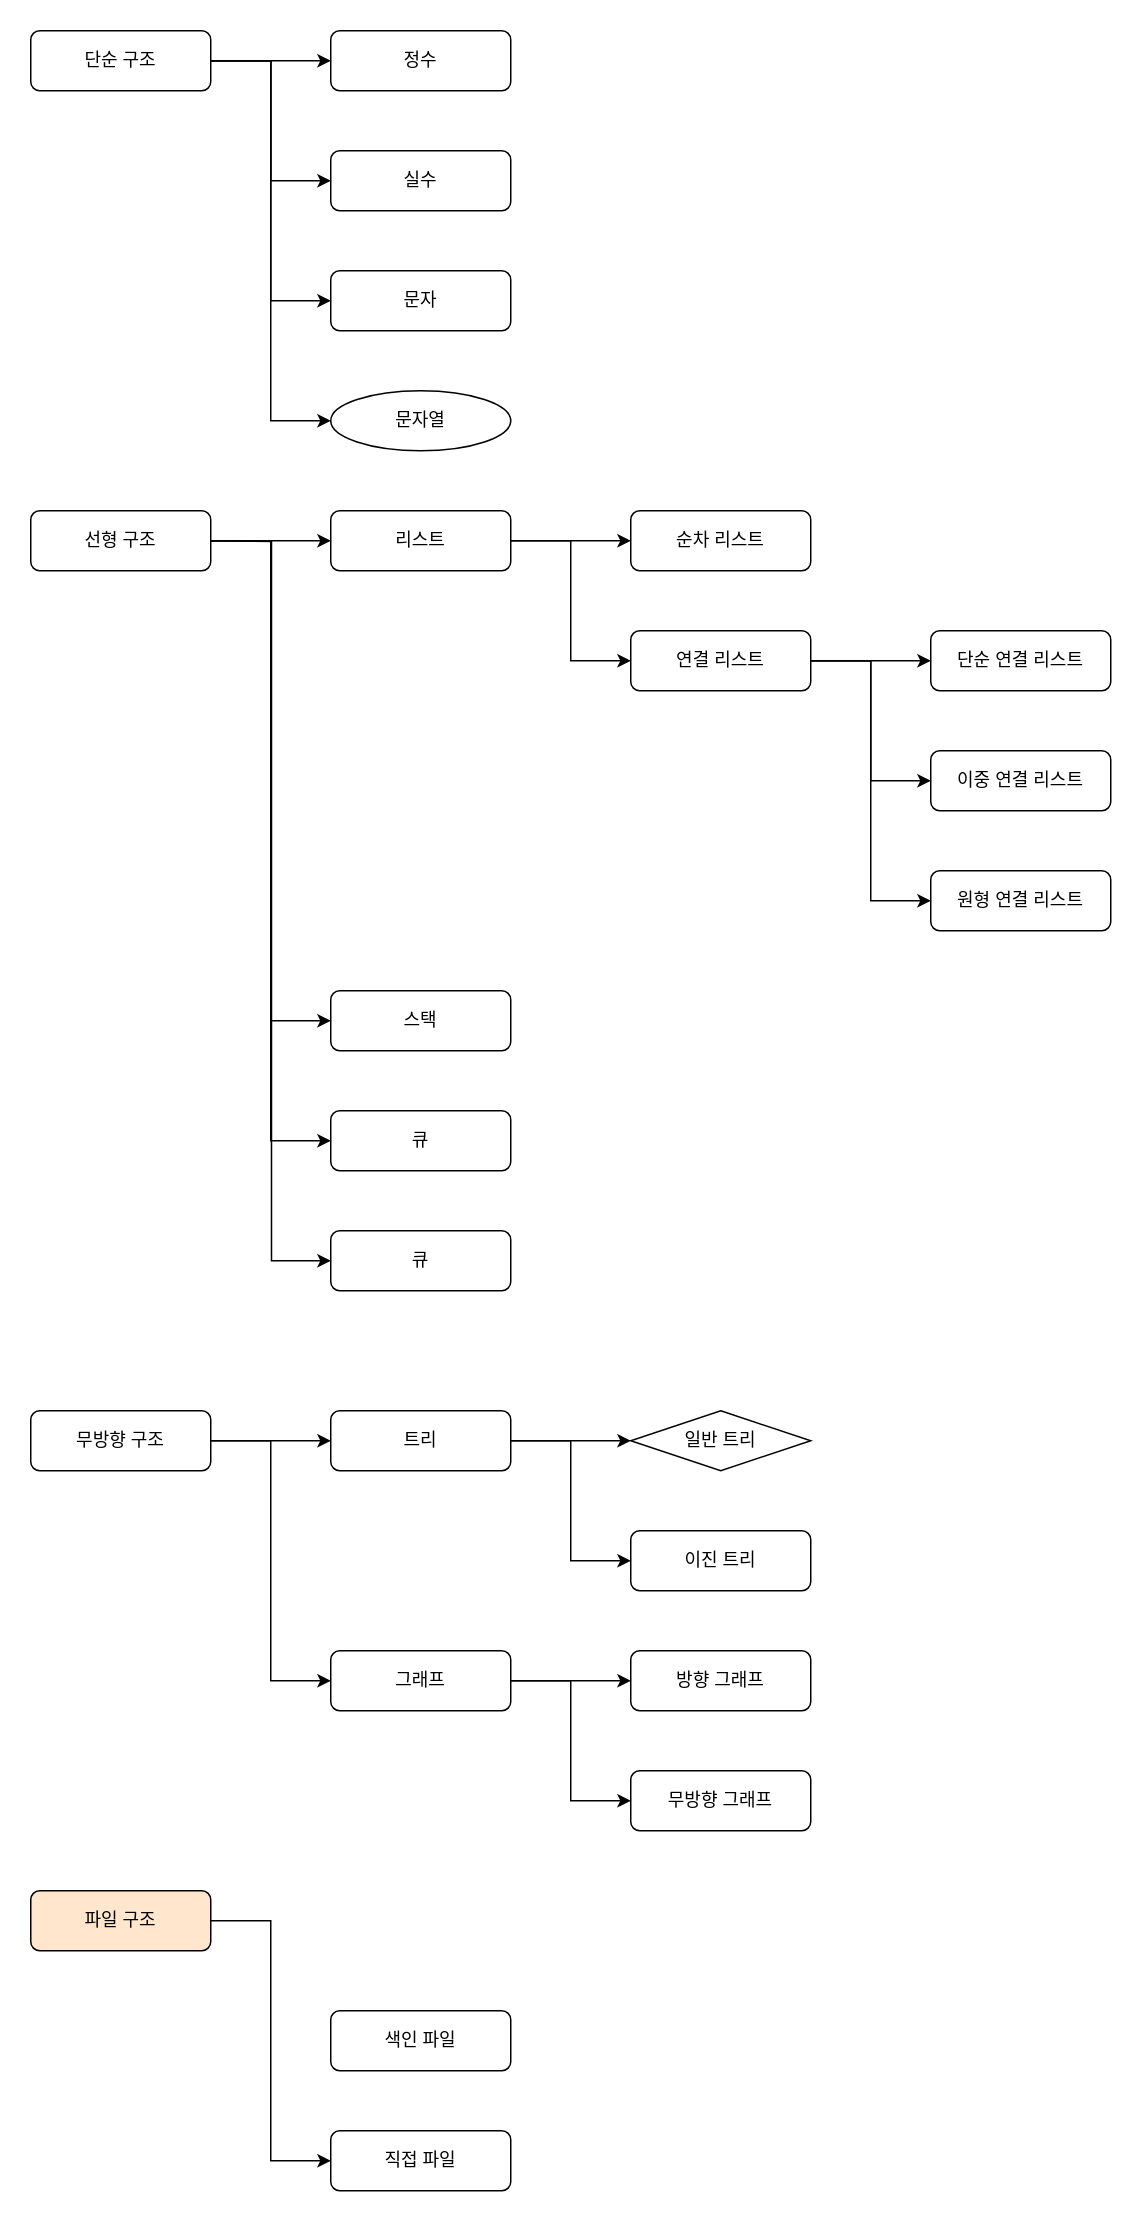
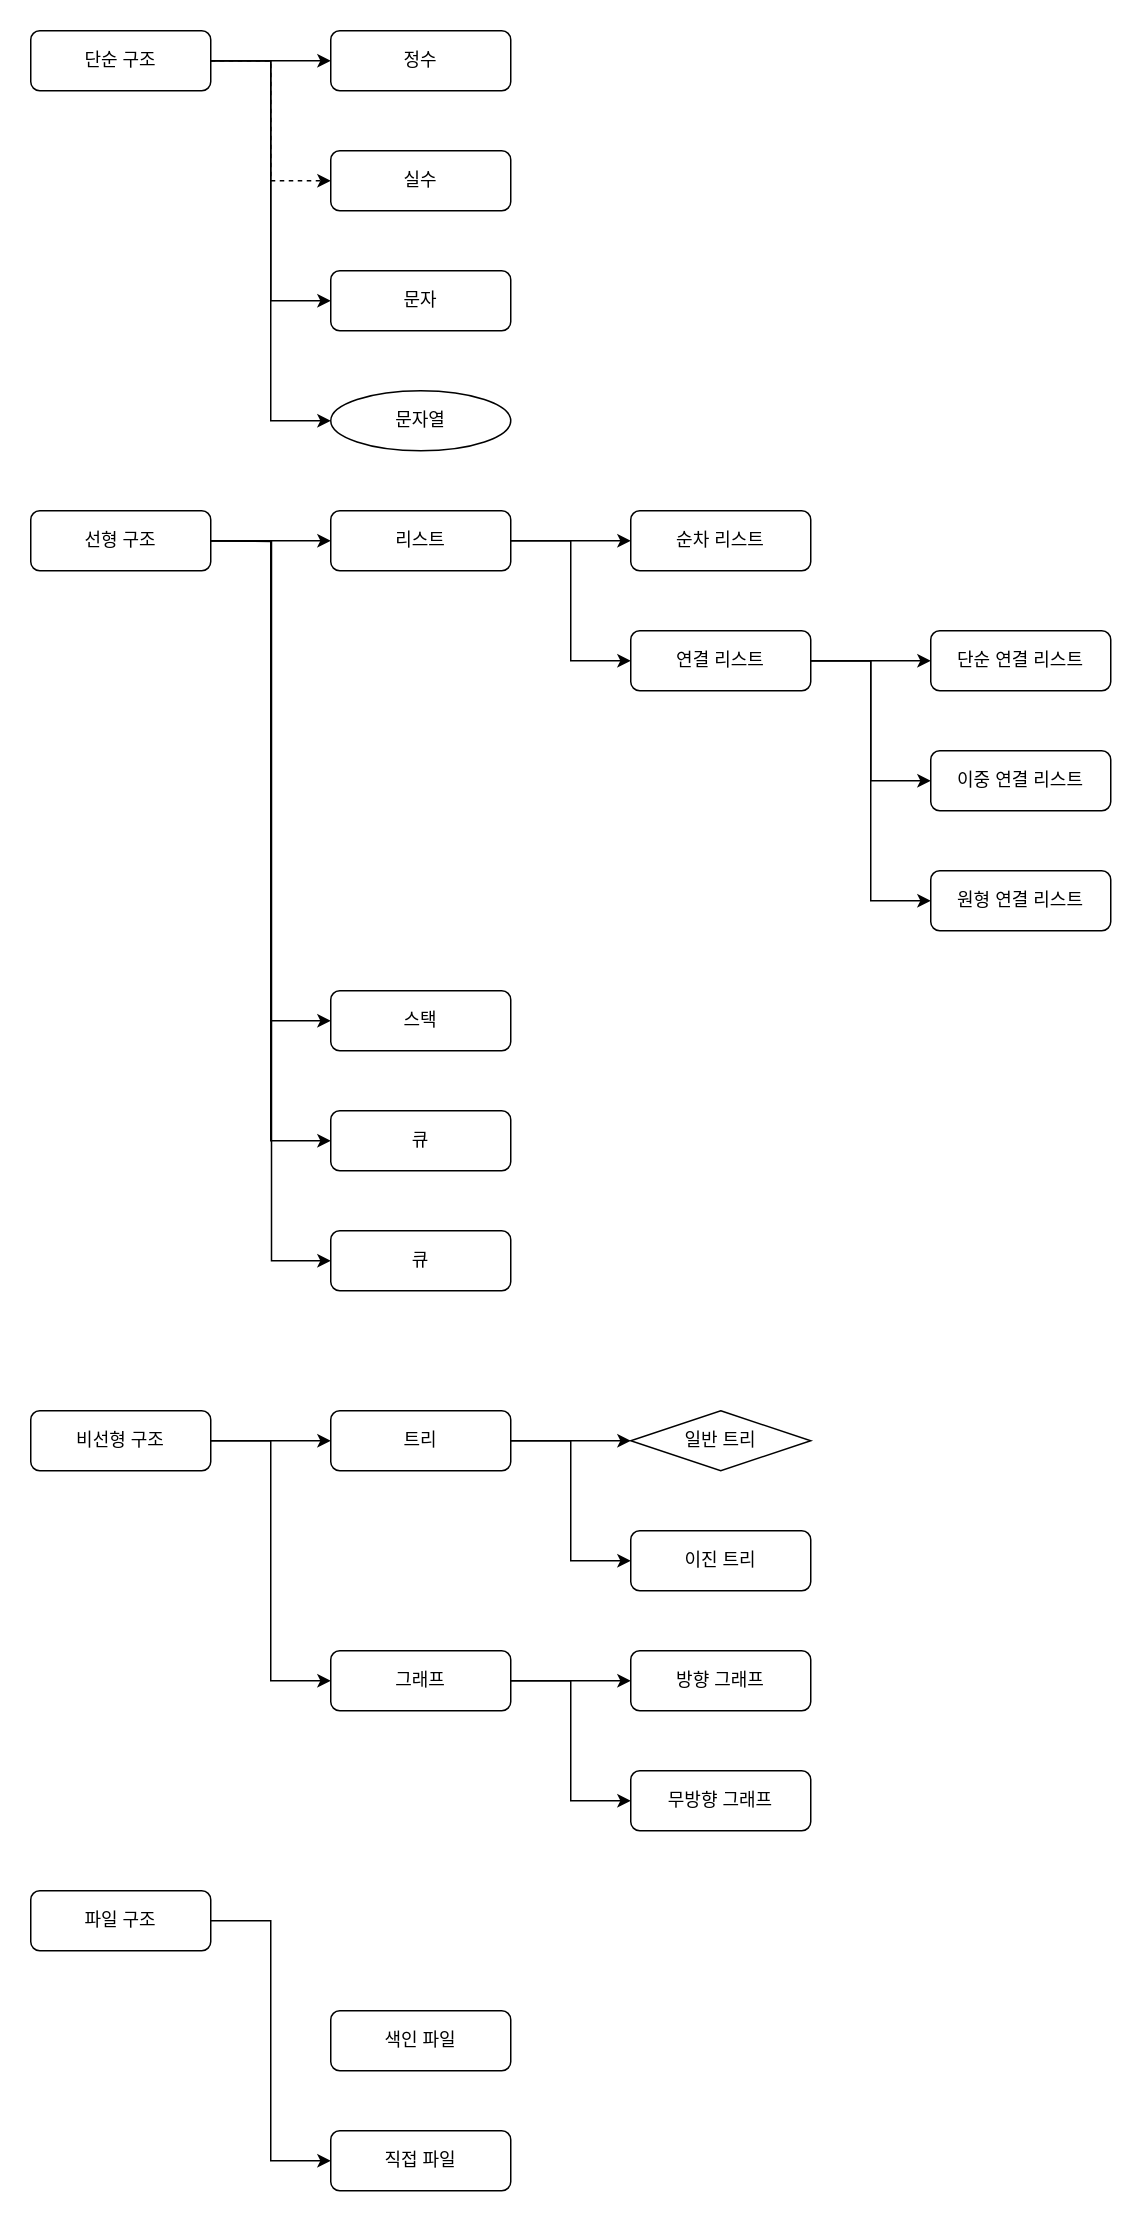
edge "단순 구조" -> "실수": style solid -> dashed
node "무방향 구조": label "무방향 구조" -> "비선형 구조"
node "파일 구조": fillcolor #ffe6cc -> #ffffff
